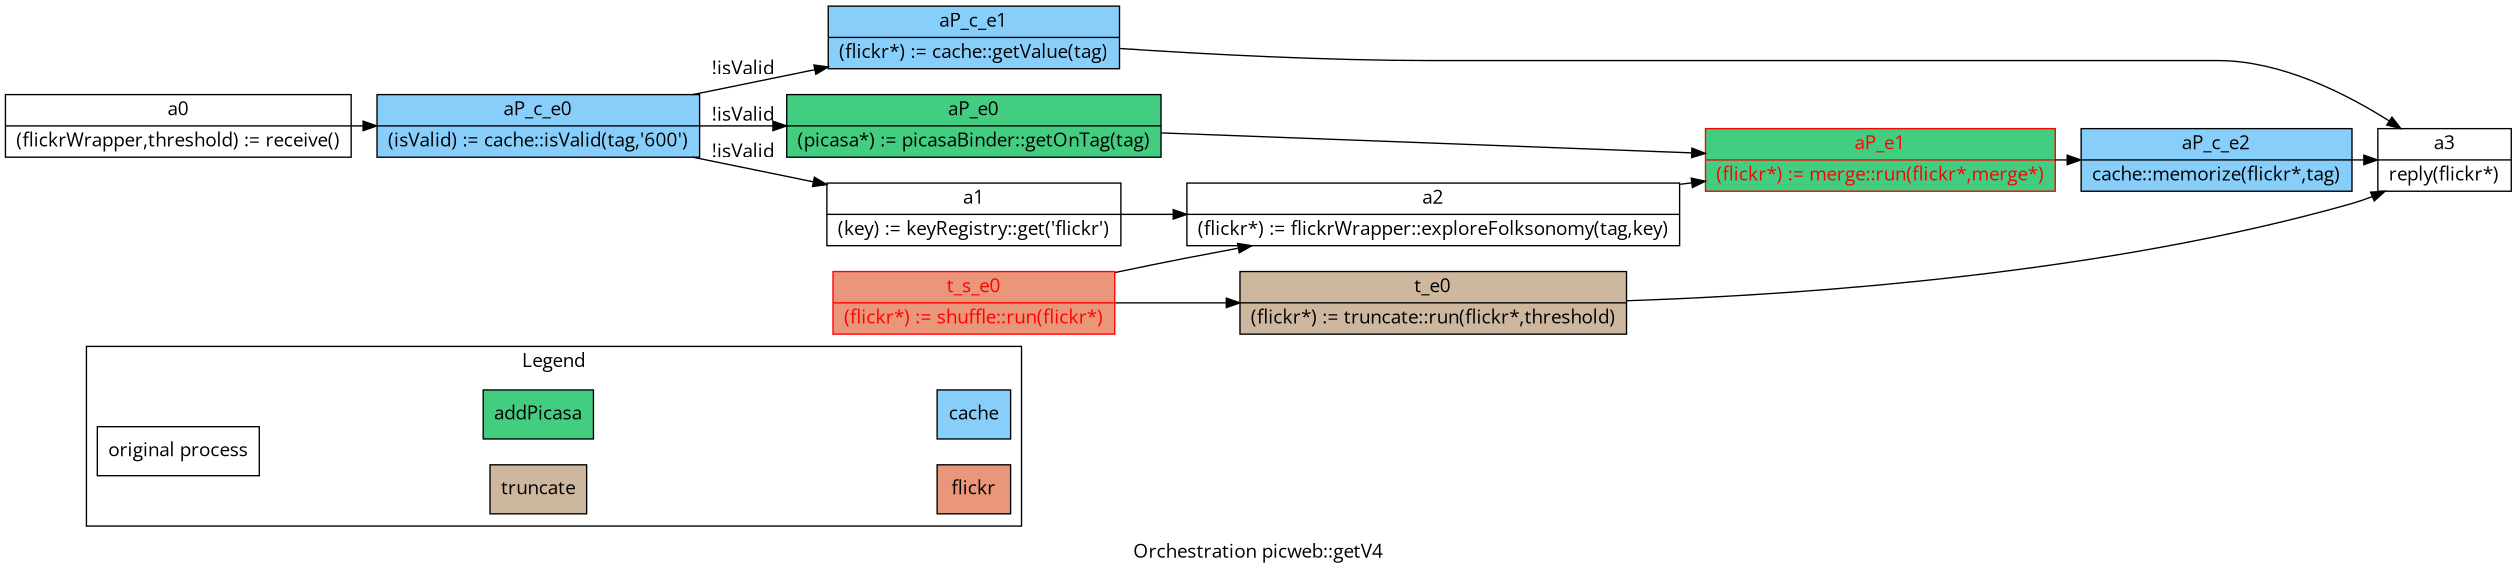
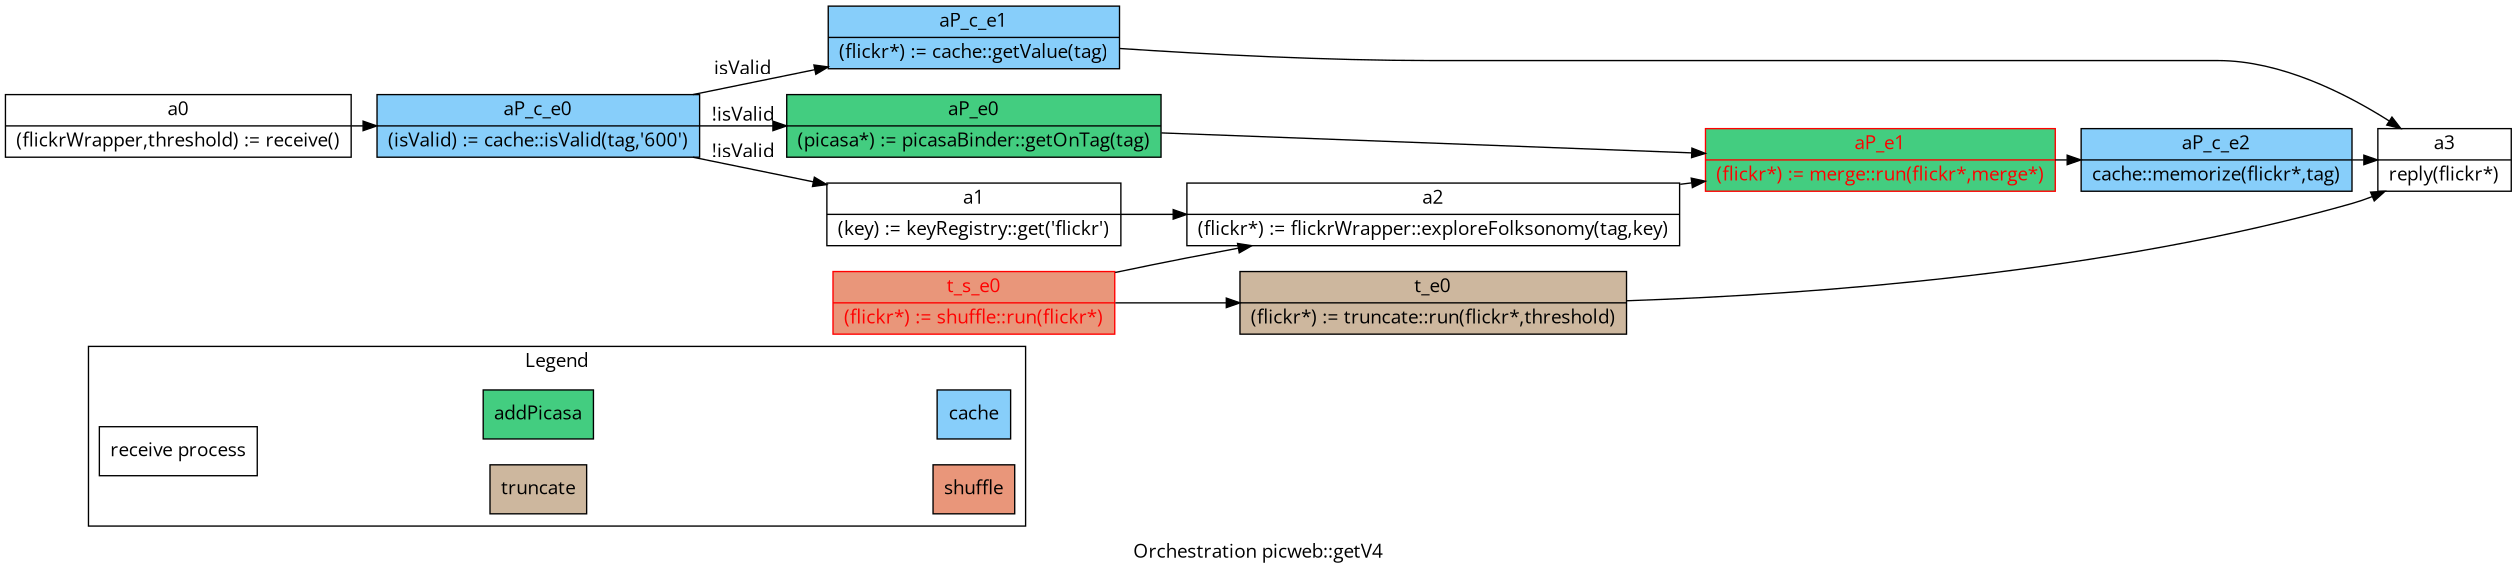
edge "aP_c_e0" -> "aP_c_e1": label "!isValid" -> "isValid"
node "original process": label "original process" -> "receive process"
node "flickr": label "flickr" -> "shuffle"
